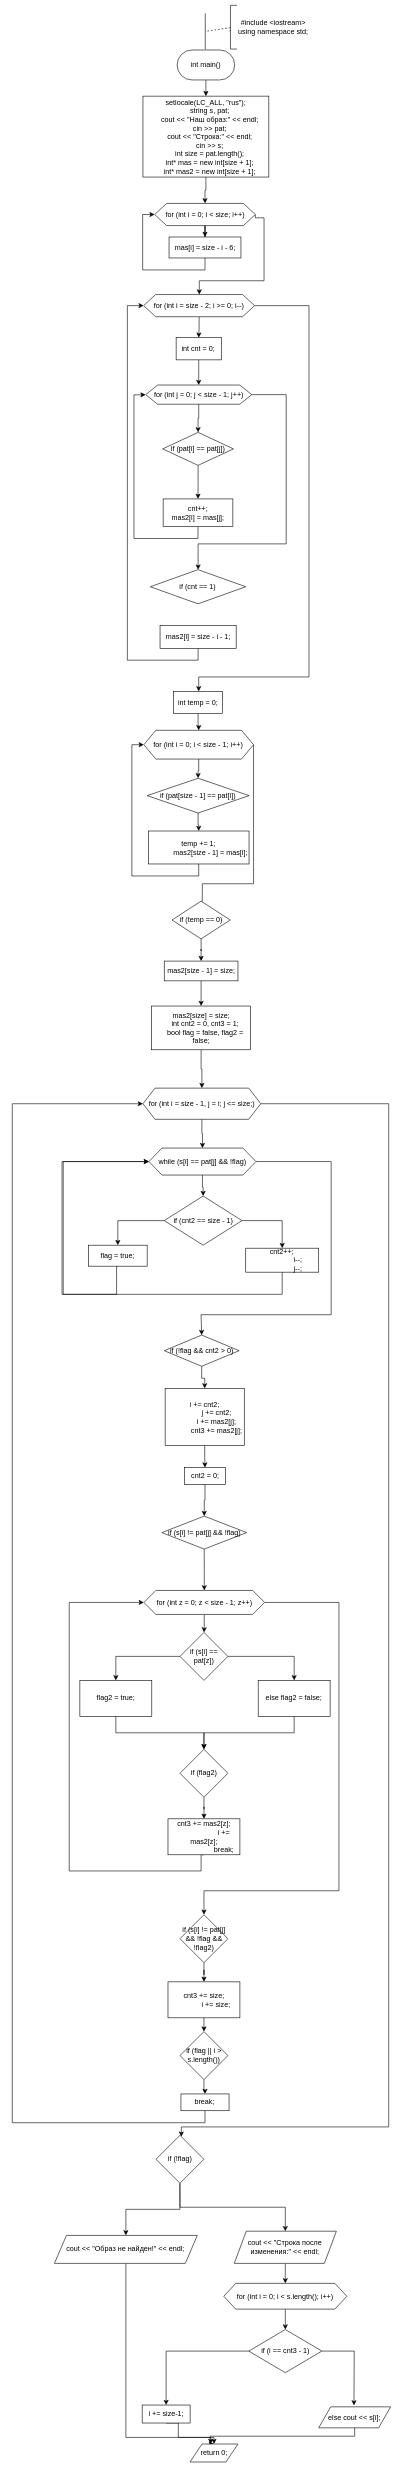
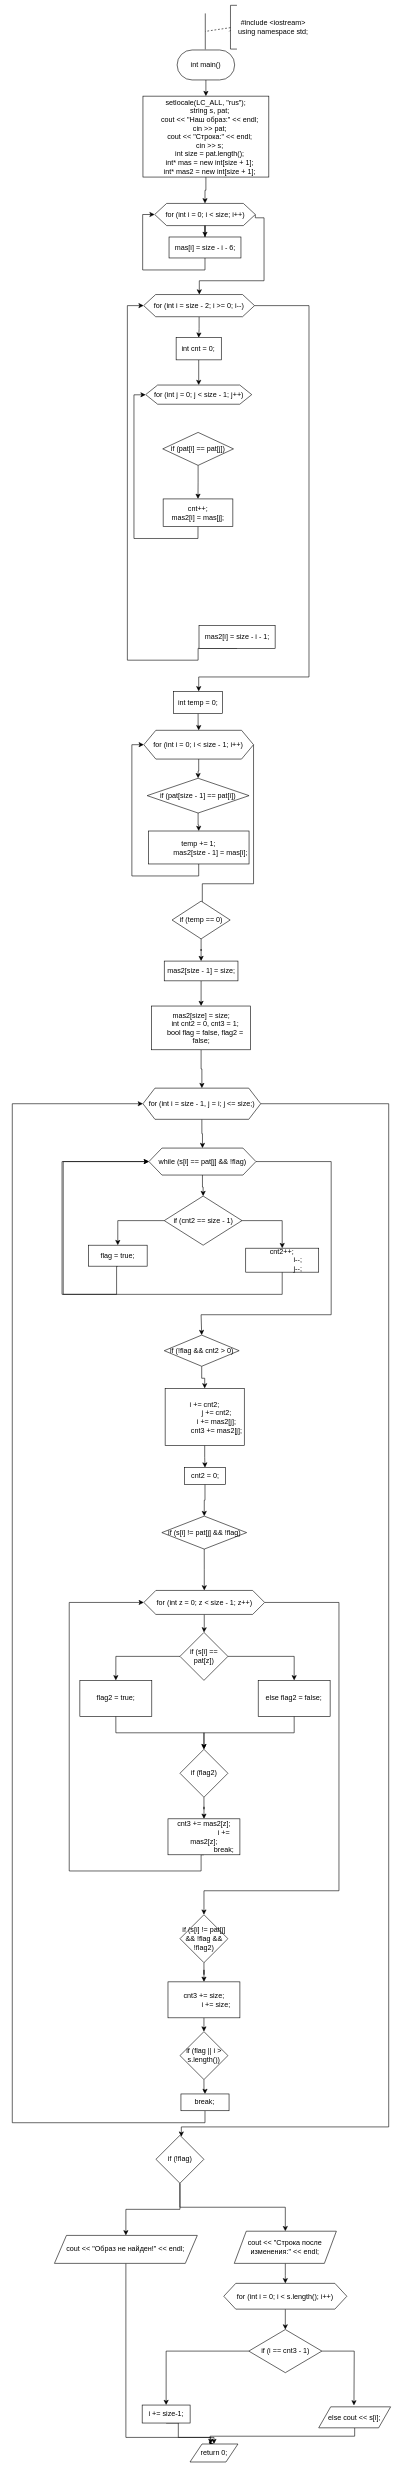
edge "for (int j = 0; j < size - 1; j++)" -> "if (cnt == 1)": removed
edge "for (int j = 0; j < size - 1; j++)" -> "if (pat[i] == pat[j])": removed
node "if (cnt == 1)": removed
node "mas2[i] = size - i - 1;": moved (198, 636) -> (237, 636)
